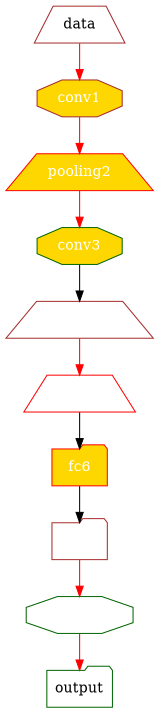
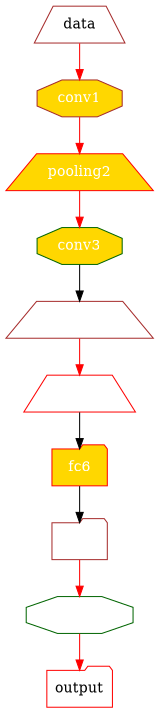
node "output": color darkgreen -> red
